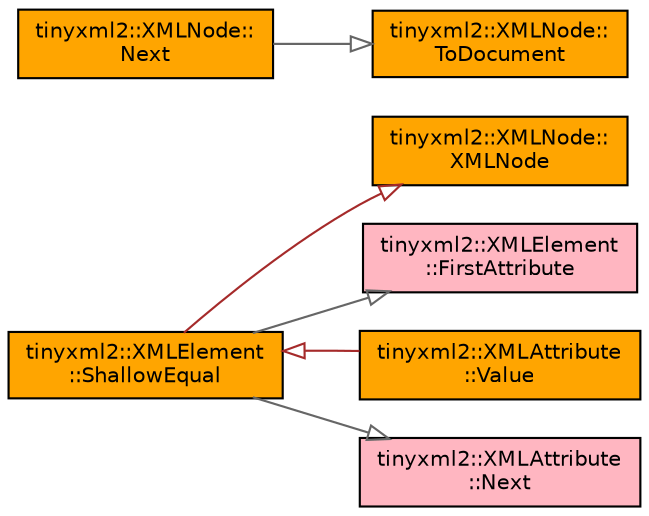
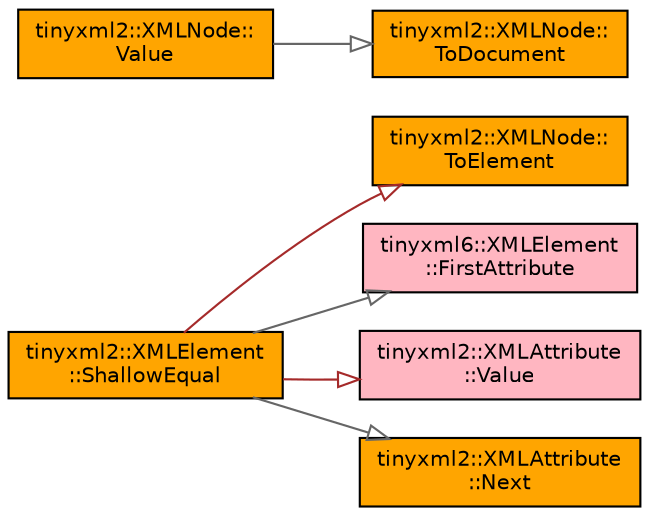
node "tinyxml2::XMLNode:: Next": label "tinyxml2::XMLNode:: Next" -> "tinyxml2::XMLNode:: Value"
node "tinyxml2::XMLNode:: XMLNode": label "tinyxml2::XMLNode:: XMLNode" -> "tinyxml2::XMLNode:: ToElement"
node "tinyxml2::XMLElement ::FirstAttribute": label "tinyxml2::XMLElement ::FirstAttribute" -> "tinyxml6::XMLElement ::FirstAttribute"
edge "tinyxml2::XMLAttribute ::Value" -> "tinyxml2::XMLElement ::ShallowEqual": reversed
node "tinyxml2::XMLAttribute ::Value": fillcolor orange -> lightpink
node "tinyxml2::XMLAttribute ::Next": fillcolor lightpink -> orange
